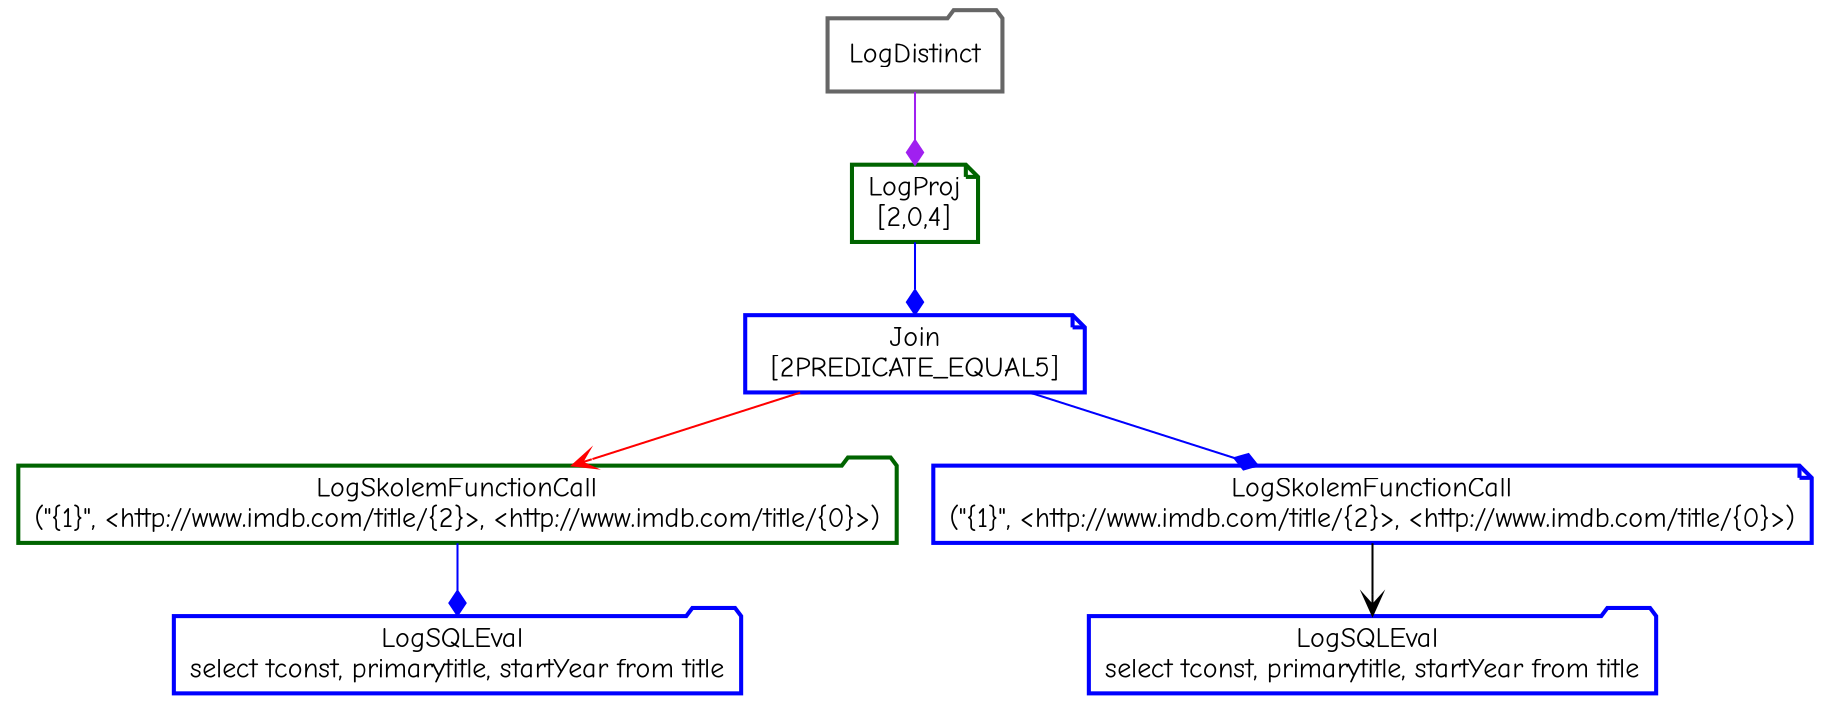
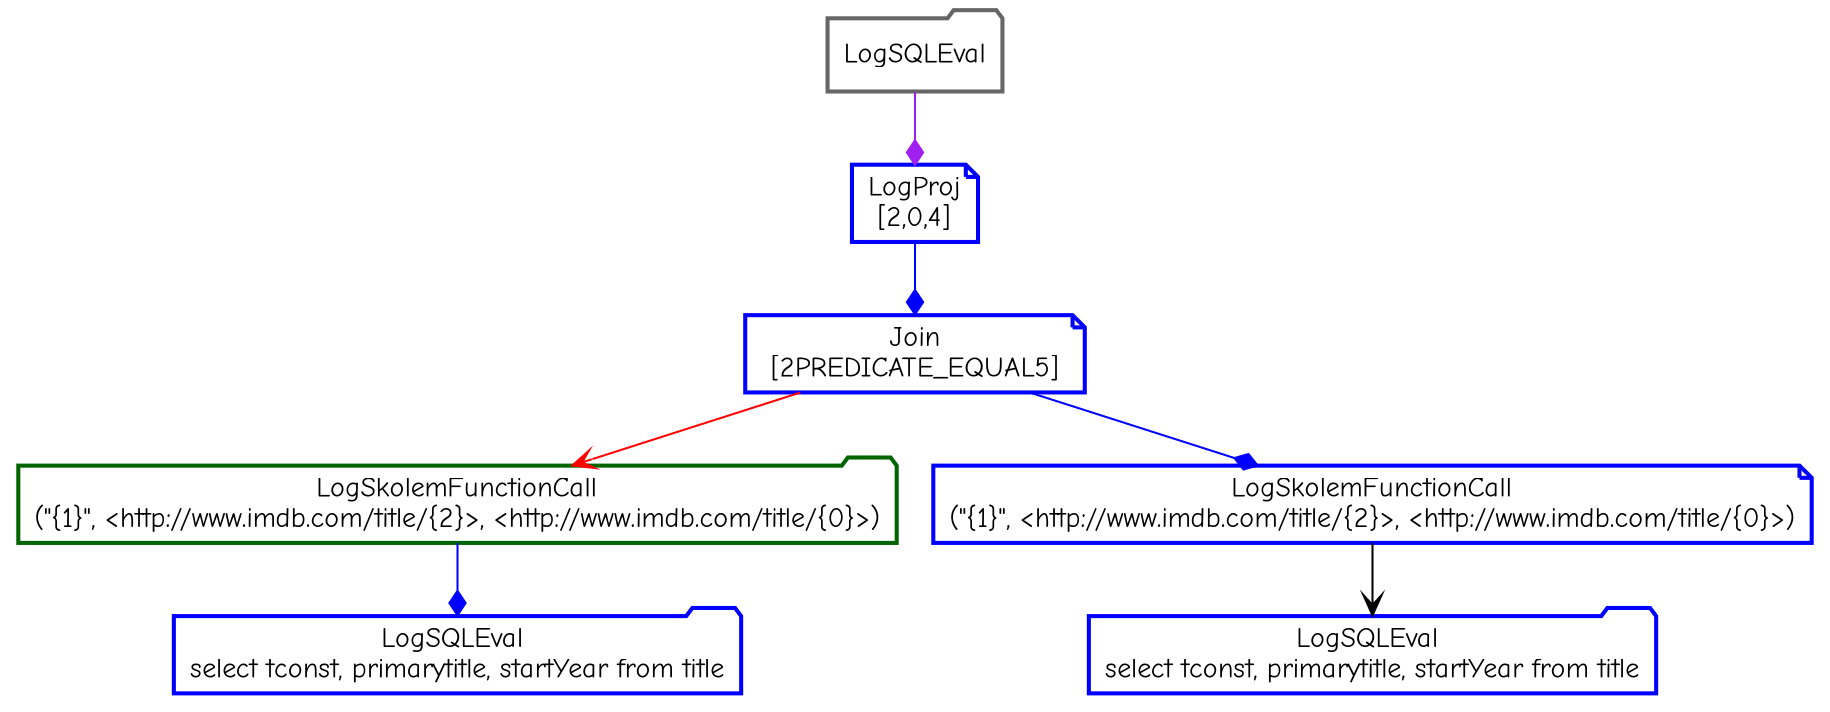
node "LogDistinct": label "LogDistinct" -> "LogSQLEval"
node "LogProj [2,0,4]": color darkgreen -> blue
